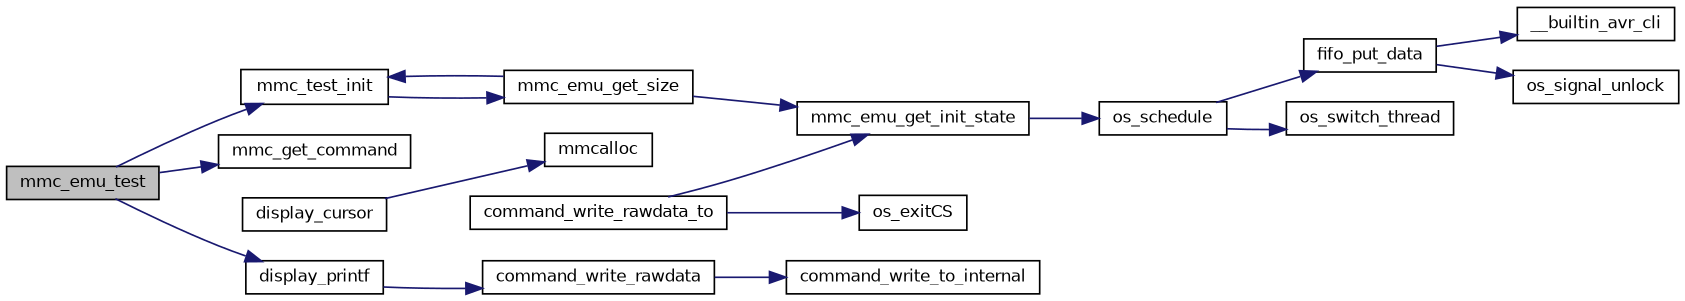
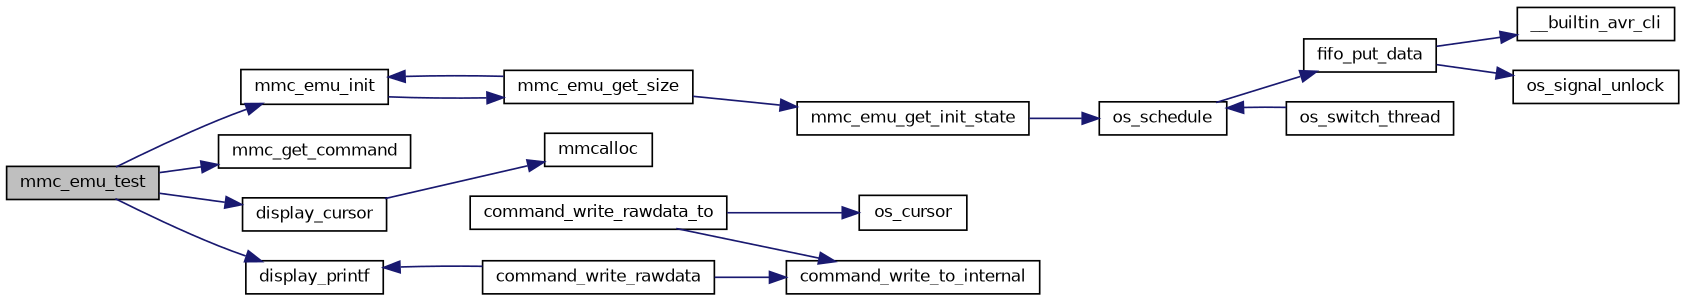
node "mmc_test_init": label "mmc_test_init" -> "mmc_emu_init"
edge "os_schedule" -> "os_switch_thread": reversed
edge "command_write_rawdata_to" -> "mmc_emu_get_init_state": now "command_write_rawdata_to" -> "command_write_to_internal"
edge "mmc_emu_test" -> "display_cursor": added
node "os_exitCS": label "os_exitCS" -> "os_cursor"
edge "display_printf" -> "command_write_rawdata": reversed
